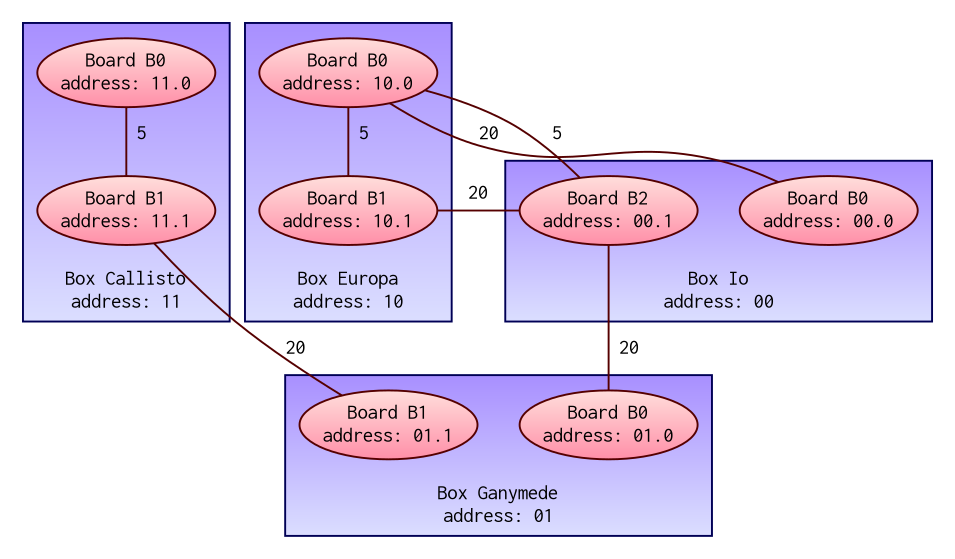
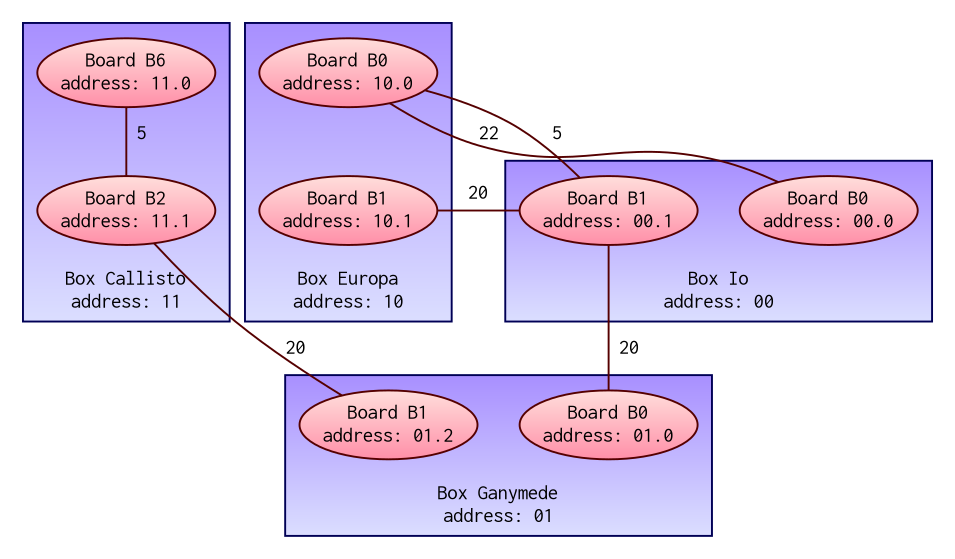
node "Board B0 address: 11.0": label "Board B0 address: 11.0" -> "Board B6 address: 11.0"
edge "Board B0 address: 10.0" -- "Board B0 address: 00.0": label "20" -> "22"
edge "Board B0 address: 10.0" -- "Board B1 address: 10.1": removed, label "5"
node "Board B1 address: 11.1": label "Board B1 address: 11.1" -> "Board B2 address: 11.1"
node "Board B2 address: 00.1": label "Board B2 address: 00.1" -> "Board B1 address: 00.1"
node "Board B1 address: 01.1": label "Board B1 address: 01.1" -> "Board B1 address: 01.2"
